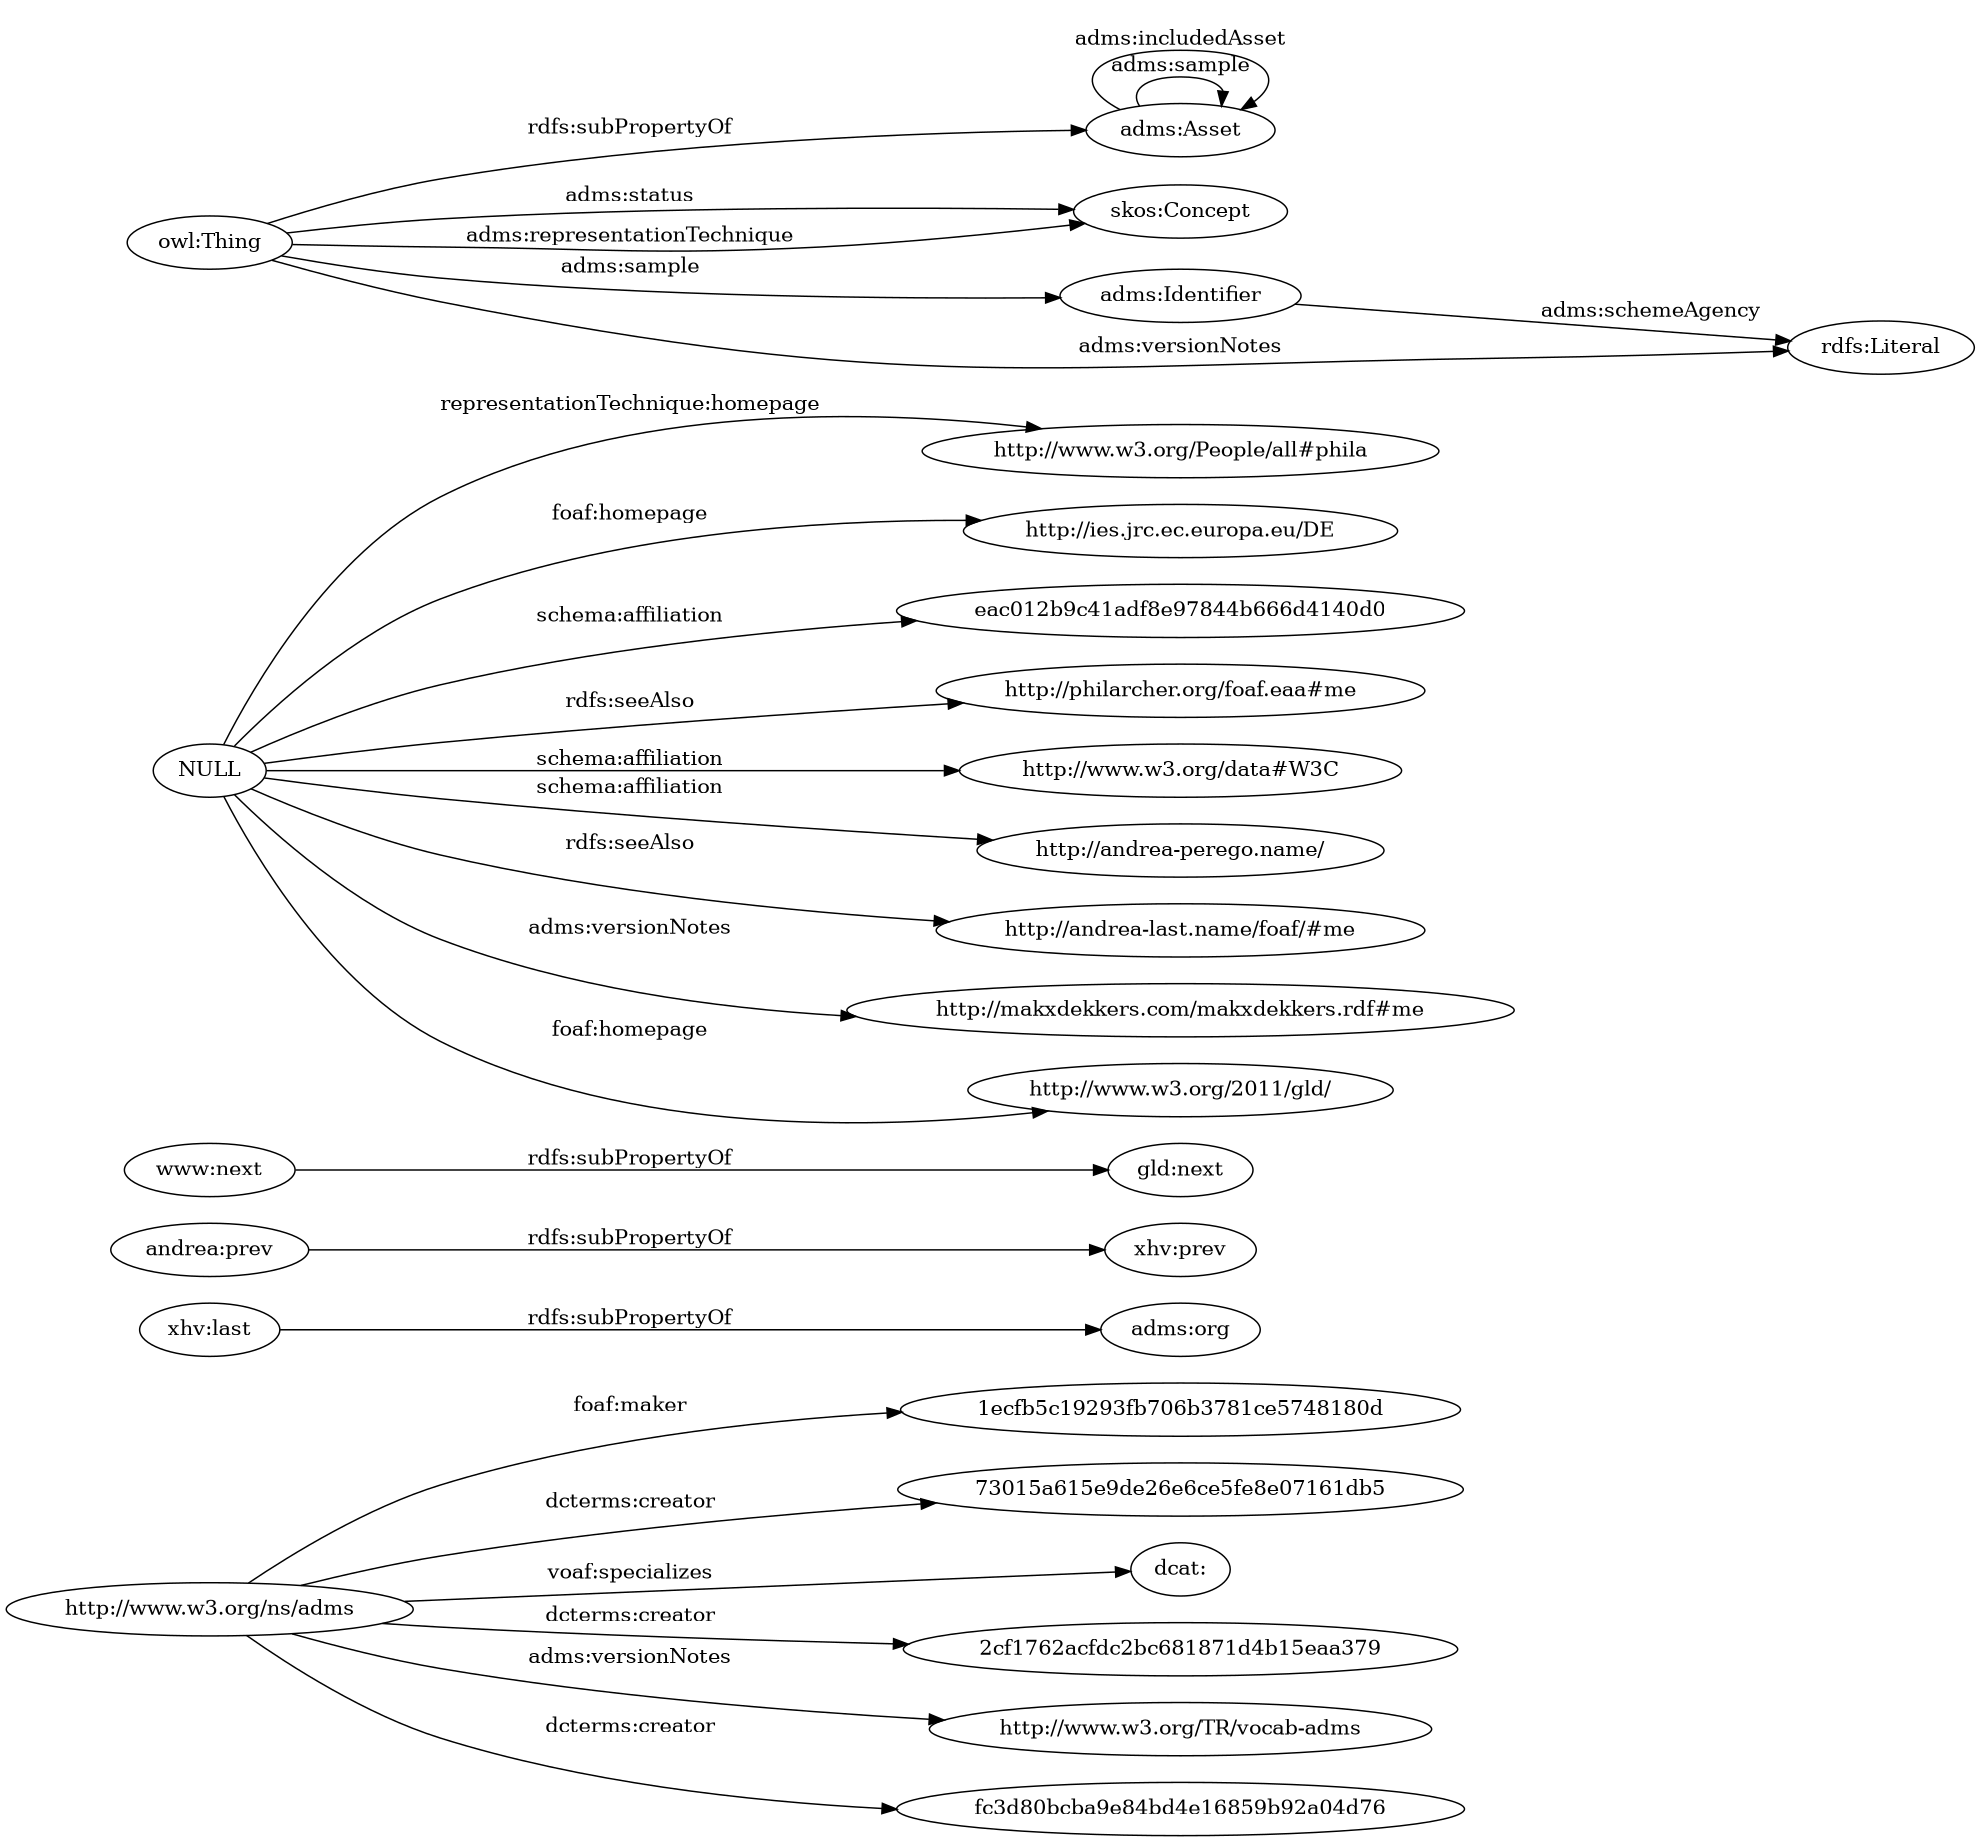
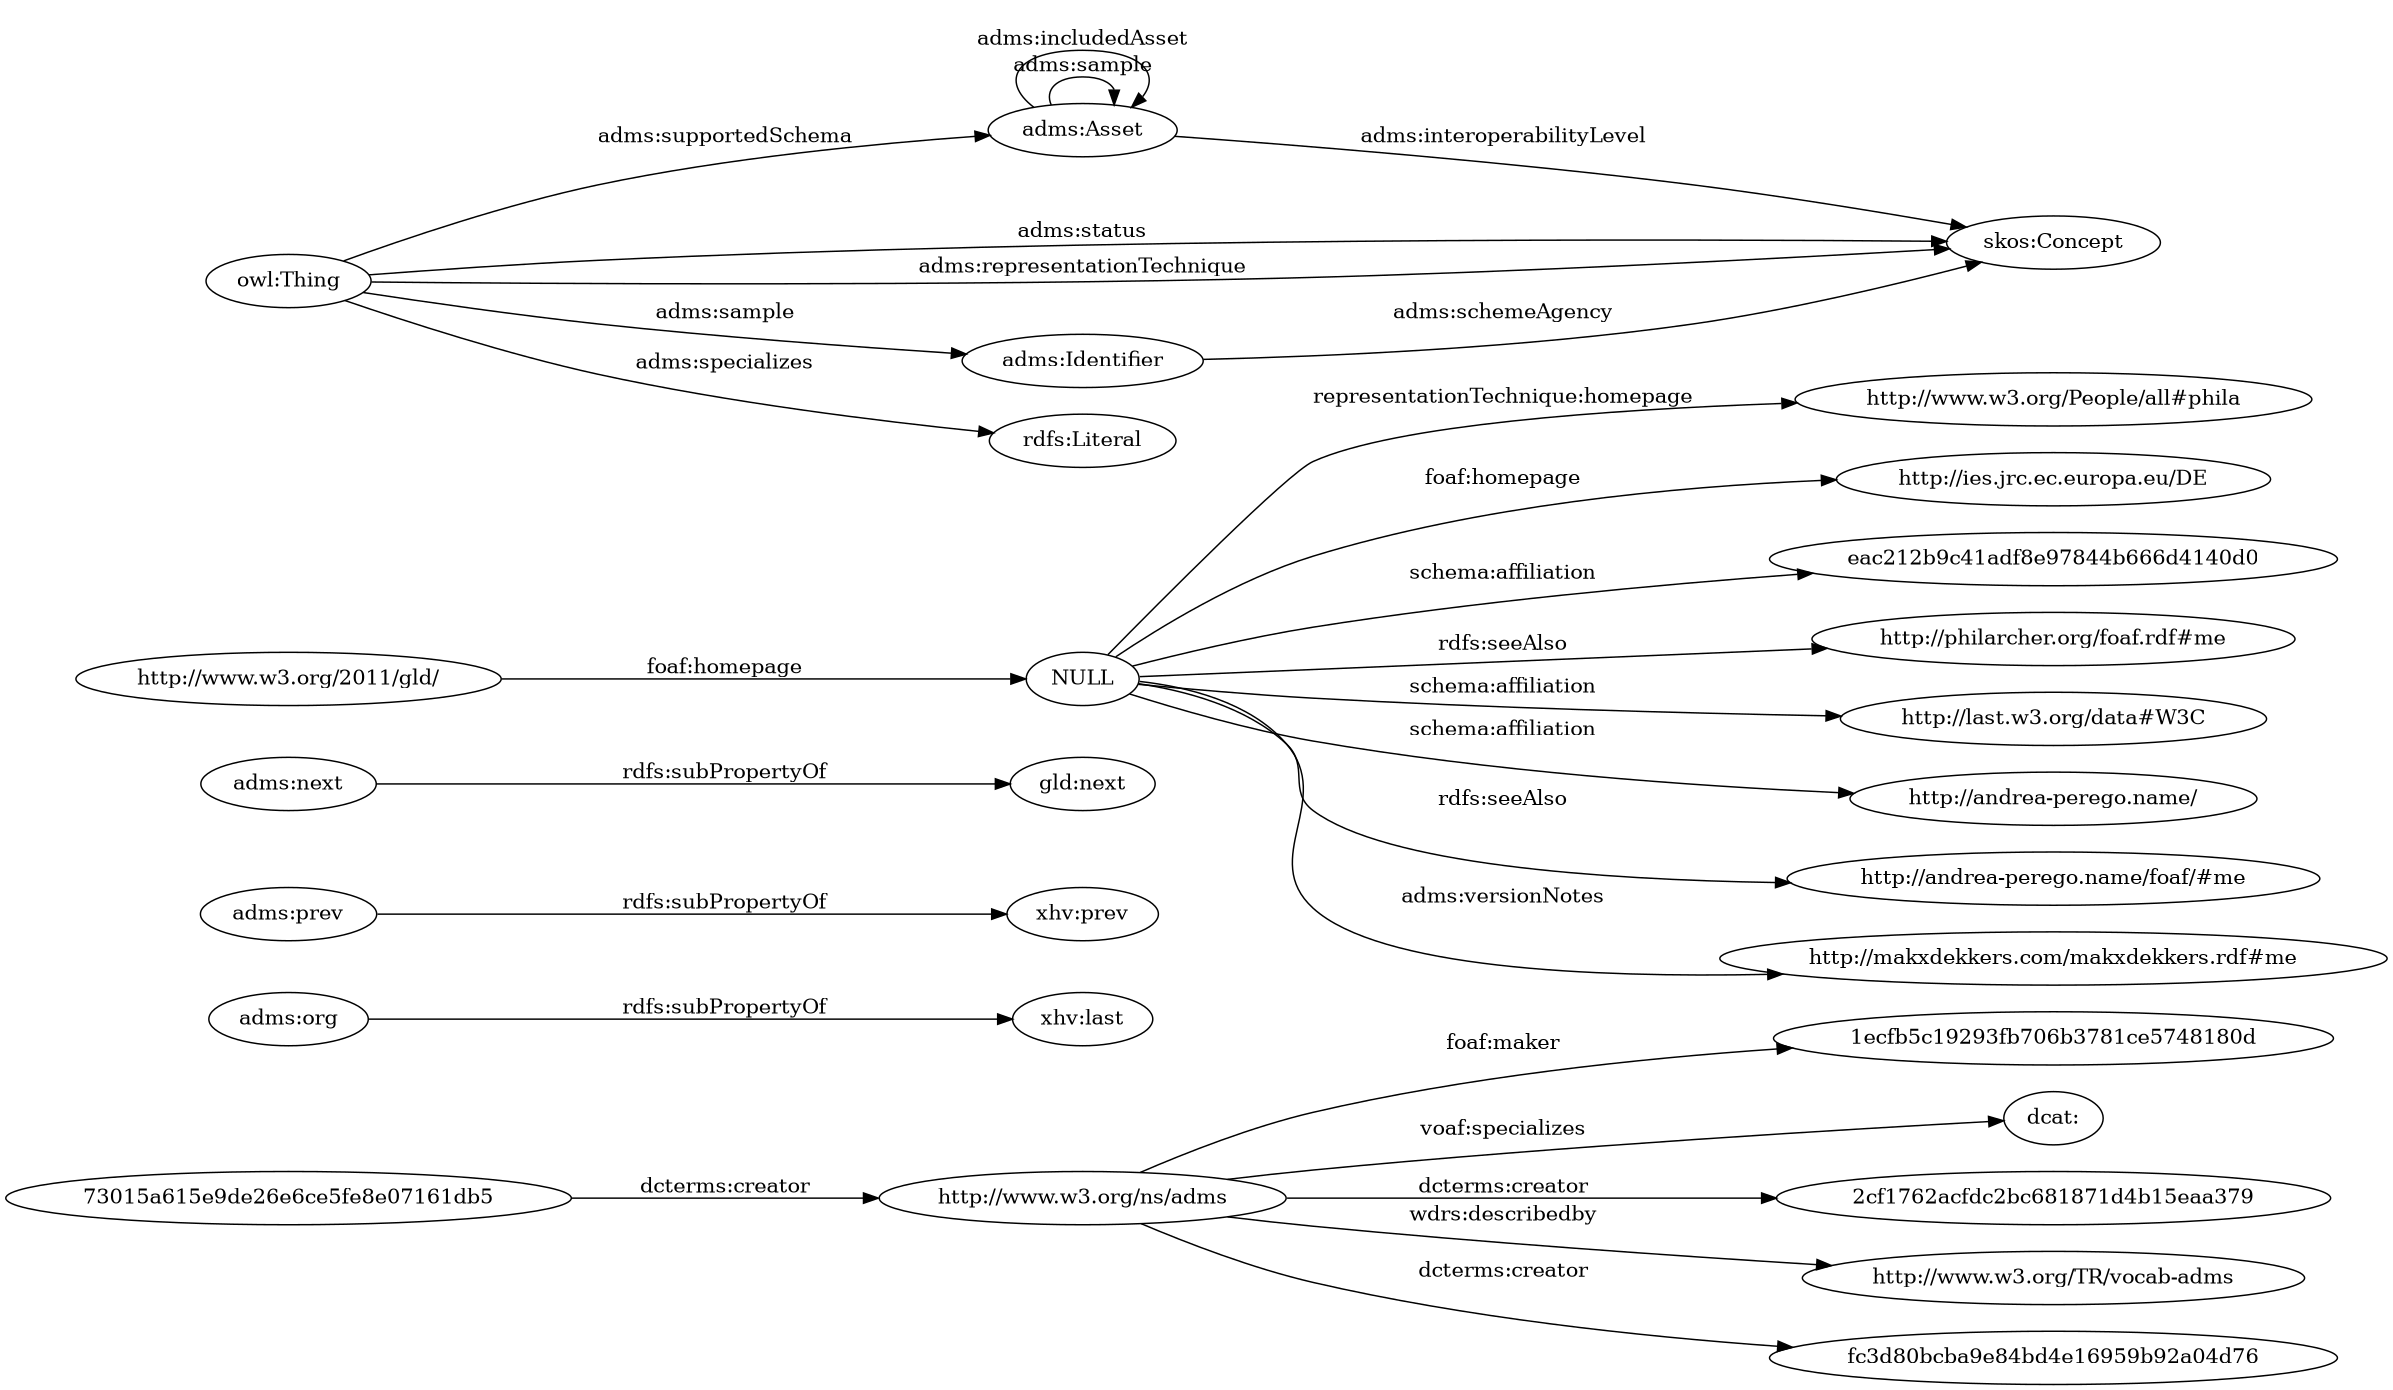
edge "owl:Thing" -> "adms:Asset": label "rdfs:subPropertyOf" -> "adms:supportedSchema"
edge "adms:Asset" -> "skos:Concept": added, label "adms:interoperabilityLevel"
edge "adms:Identifier" -> "rdfs:Literal": now "adms:Identifier" -> "skos:Concept"
edge "owl:Thing" -> "rdfs:Literal": label "adms:versionNotes" -> "adms:specializes"
node "eac012b9c41adf8e97844b666d4140d0": label "eac012b9c41adf8e97844b666d4140d0" -> "eac212b9c41adf8e97844b666d4140d0"
node "http://philarcher.org/foaf.eaa#me": label "http://philarcher.org/foaf.eaa#me" -> "http://philarcher.org/foaf.rdf#me"
node "http://www.w3.org/data#W3C": label "http://www.w3.org/data#W3C" -> "http://last.w3.org/data#W3C"
node "http://andrea-last.name/foaf/#me": label "http://andrea-last.name/foaf/#me" -> "http://andrea-perego.name/foaf/#me"
edge "NULL" -> "http://www.w3.org/2011/gld/": reversed
node "www:next": label "www:next" -> "adms:next"
node "andrea:prev": label "andrea:prev" -> "adms:prev"
edge "xhv:last" -> "adms:org": reversed
edge "http://www.w3.org/ns/adms" -> "73015a615e9de26e6ce5fe8e07161db5": reversed
edge "http://www.w3.org/ns/adms" -> "http://www.w3.org/TR/vocab-adms": label "adms:versionNotes" -> "wdrs:describedby"
node "fc3d80bcba9e84bd4e16859b92a04d76": label "fc3d80bcba9e84bd4e16859b92a04d76" -> "fc3d80bcba9e84bd4e16959b92a04d76"
